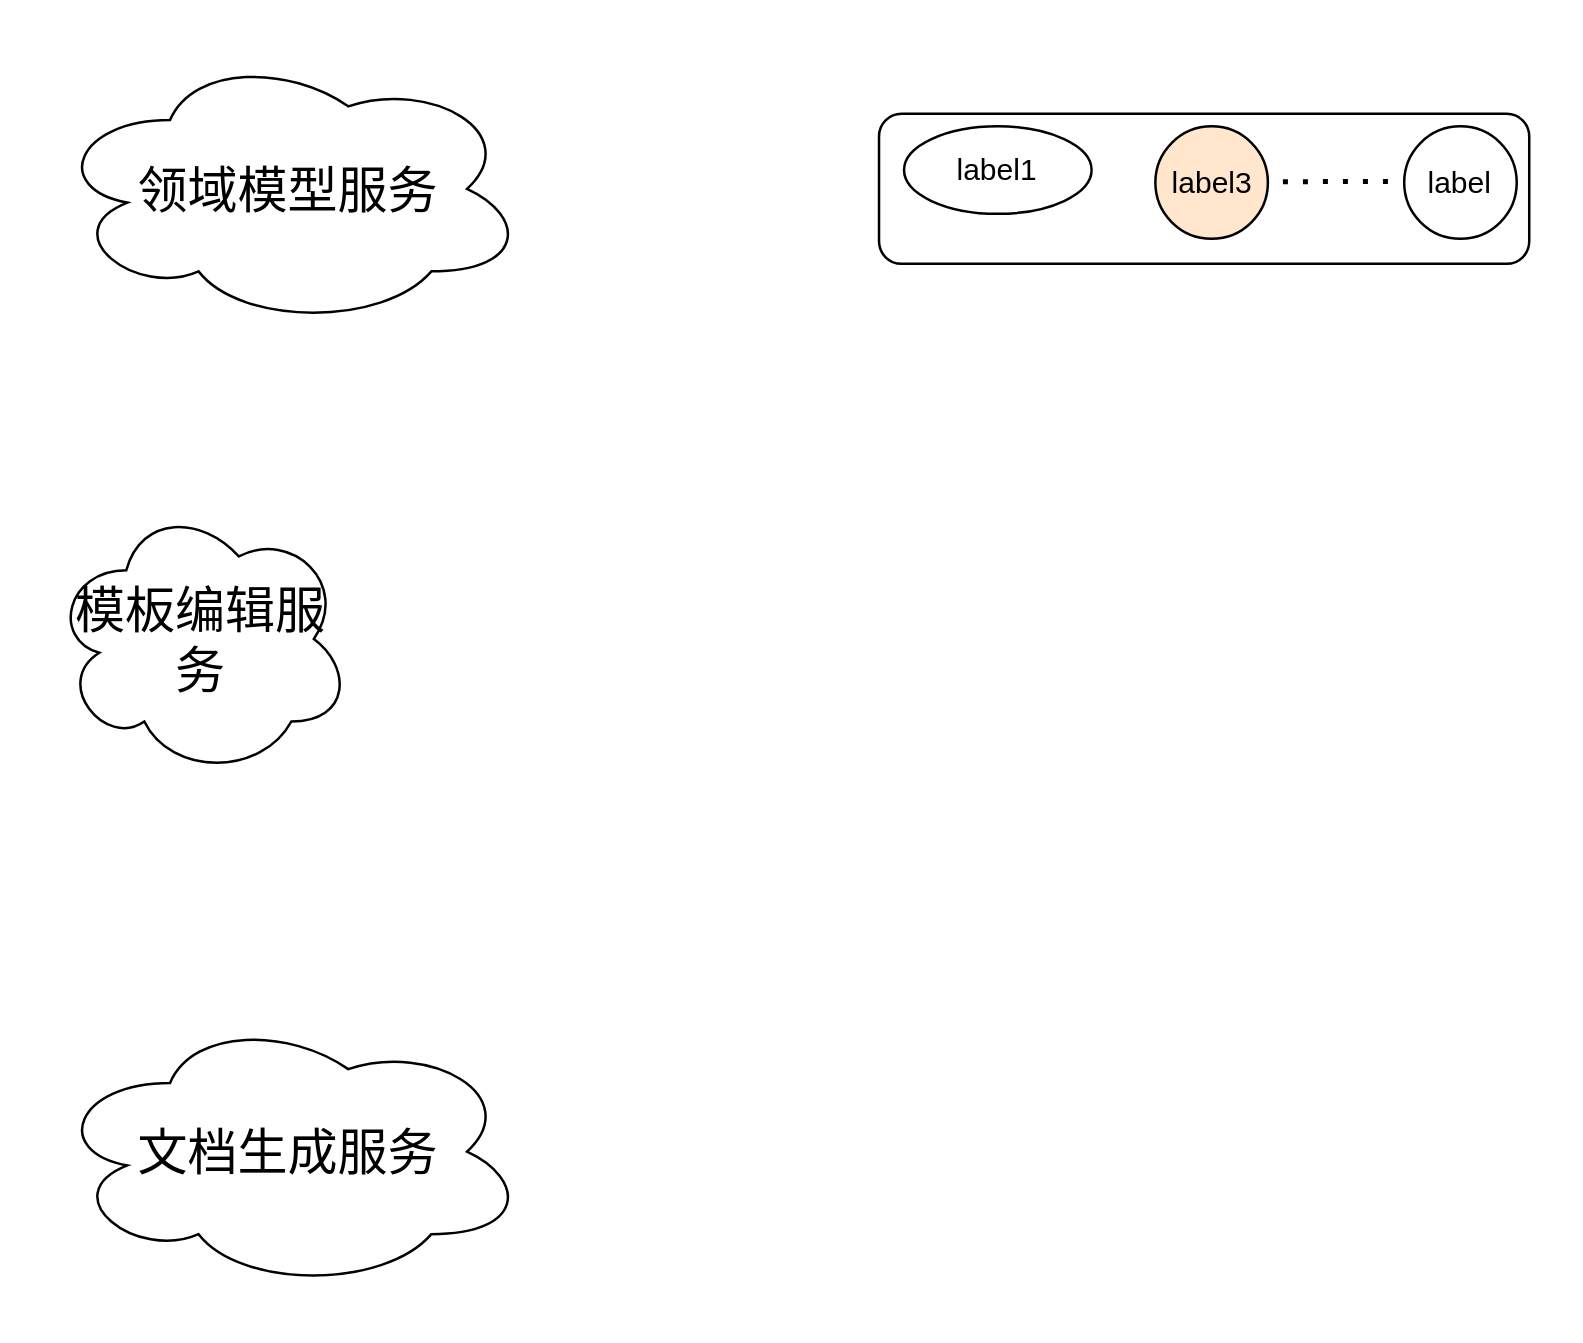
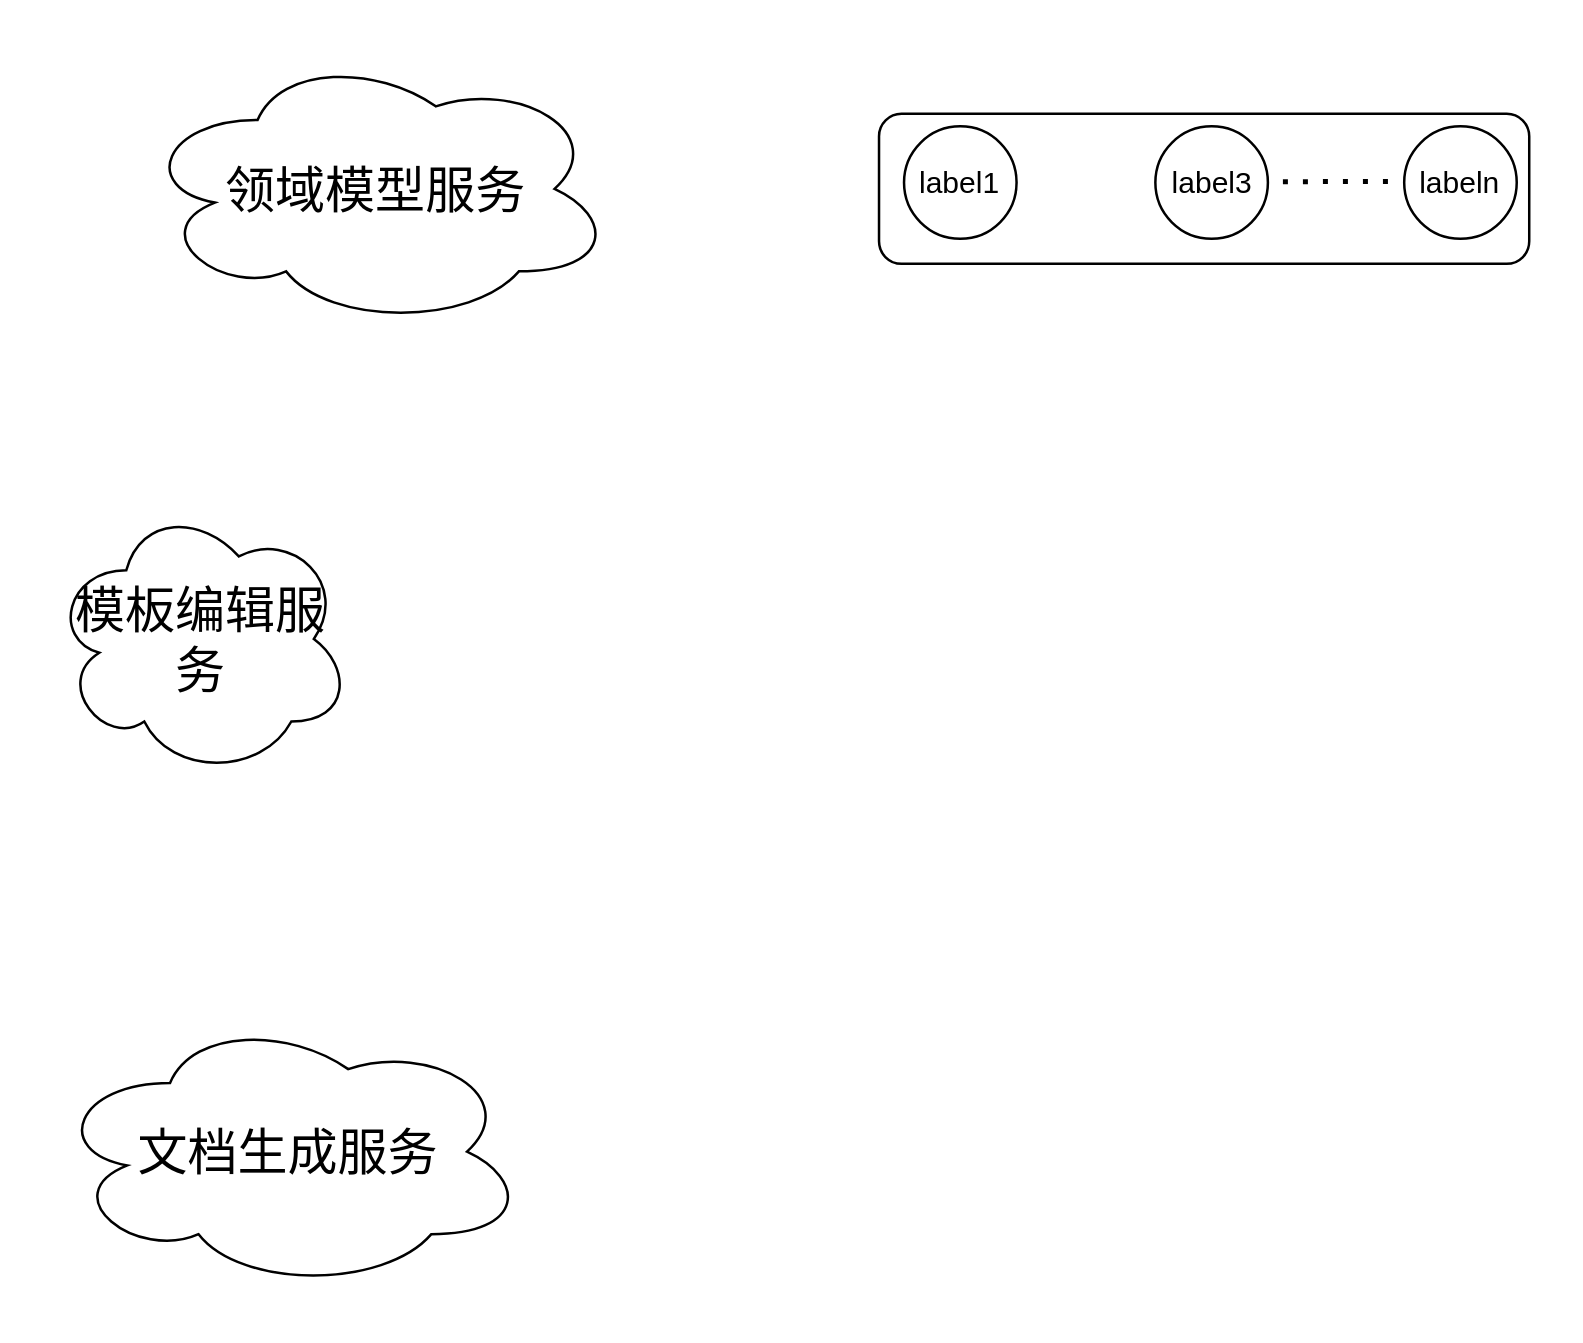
node "label1": size 188x88 -> 113x113
node "label3": fillcolor #ffe6cc -> #ffffff
node "label": label "label" -> "labeln"
node "领域模型服务": moved (289, 189) -> (376, 189)
